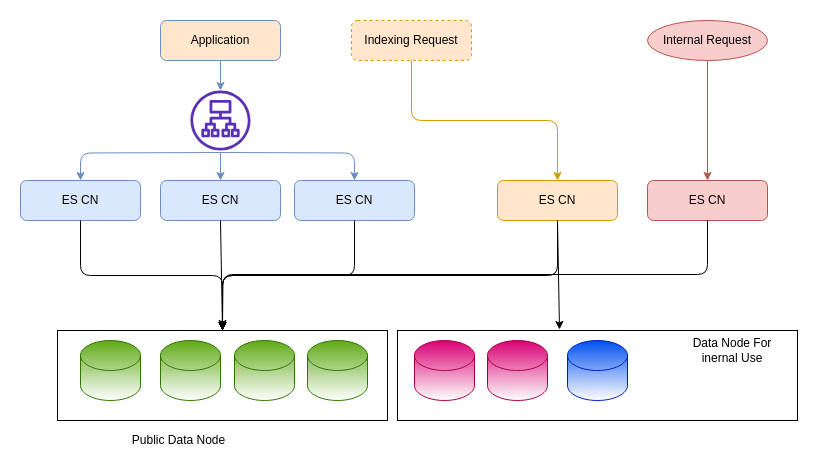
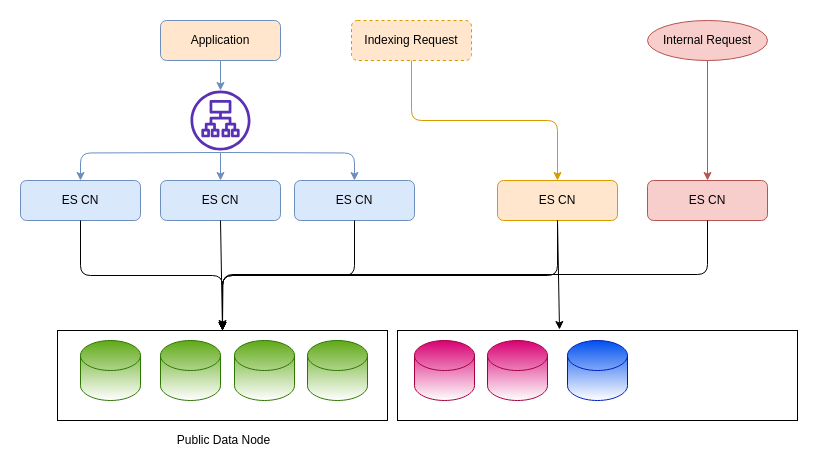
node "Data Node For inernal Use": removed
node "Public Data Node": moved (179, 441) -> (224, 441)
